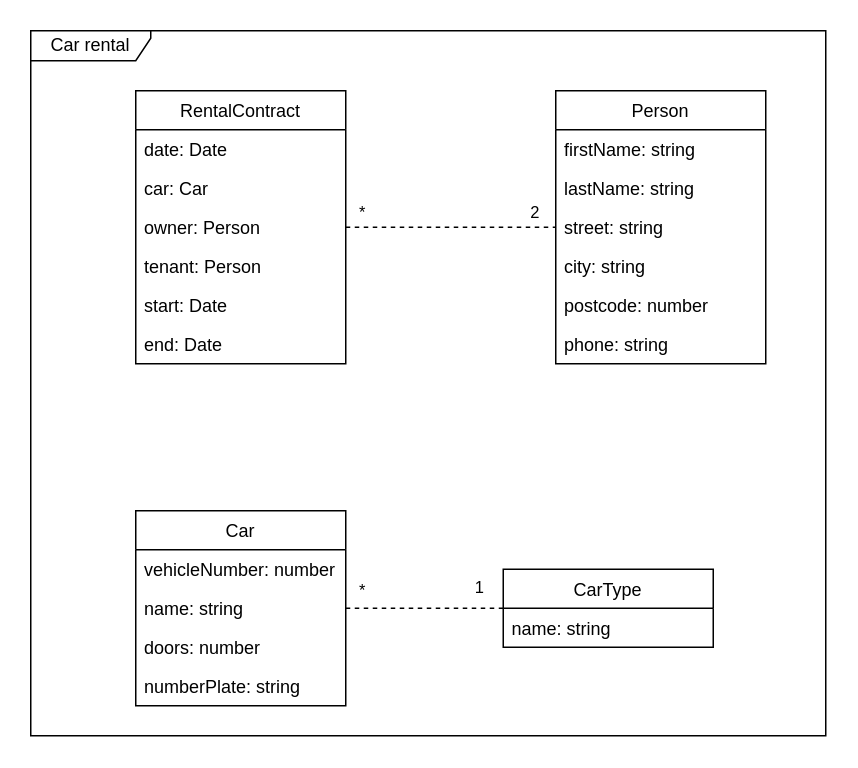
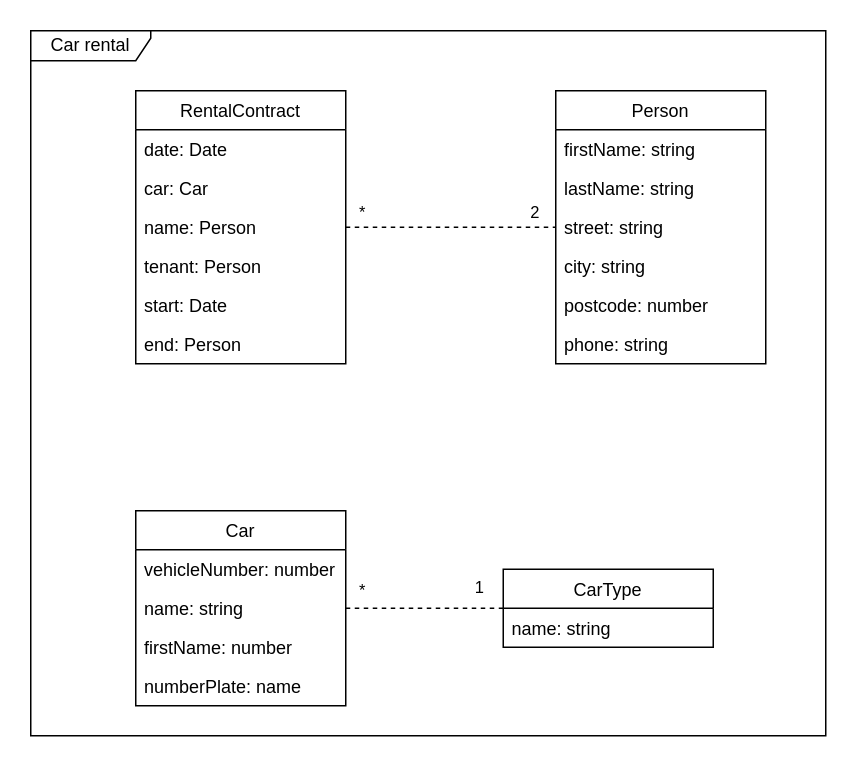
node "owner: Person": label "owner: Person" -> "name: Person"
node "end: Date": label "end: Date" -> "end: Person"
node "doors: number": label "doors: number" -> "firstName: number"
node "numberPlate: string": label "numberPlate: string" -> "numberPlate: name"
